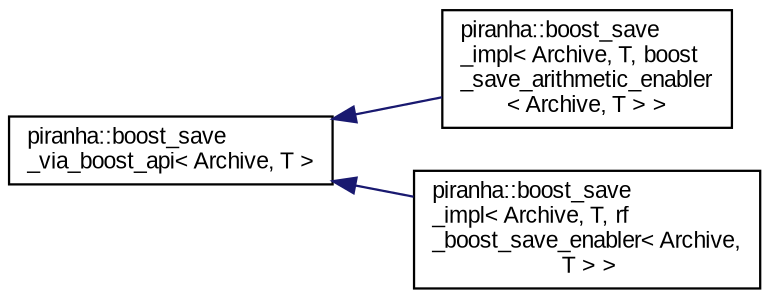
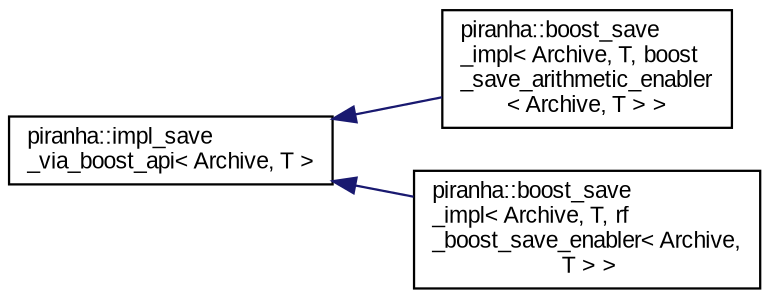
node "piranha::boost_save _via_boost_api< Archive, T >": label "piranha::boost_save _via_boost_api< Archive, T >" -> "piranha::impl_save _via_boost_api< Archive, T >"
